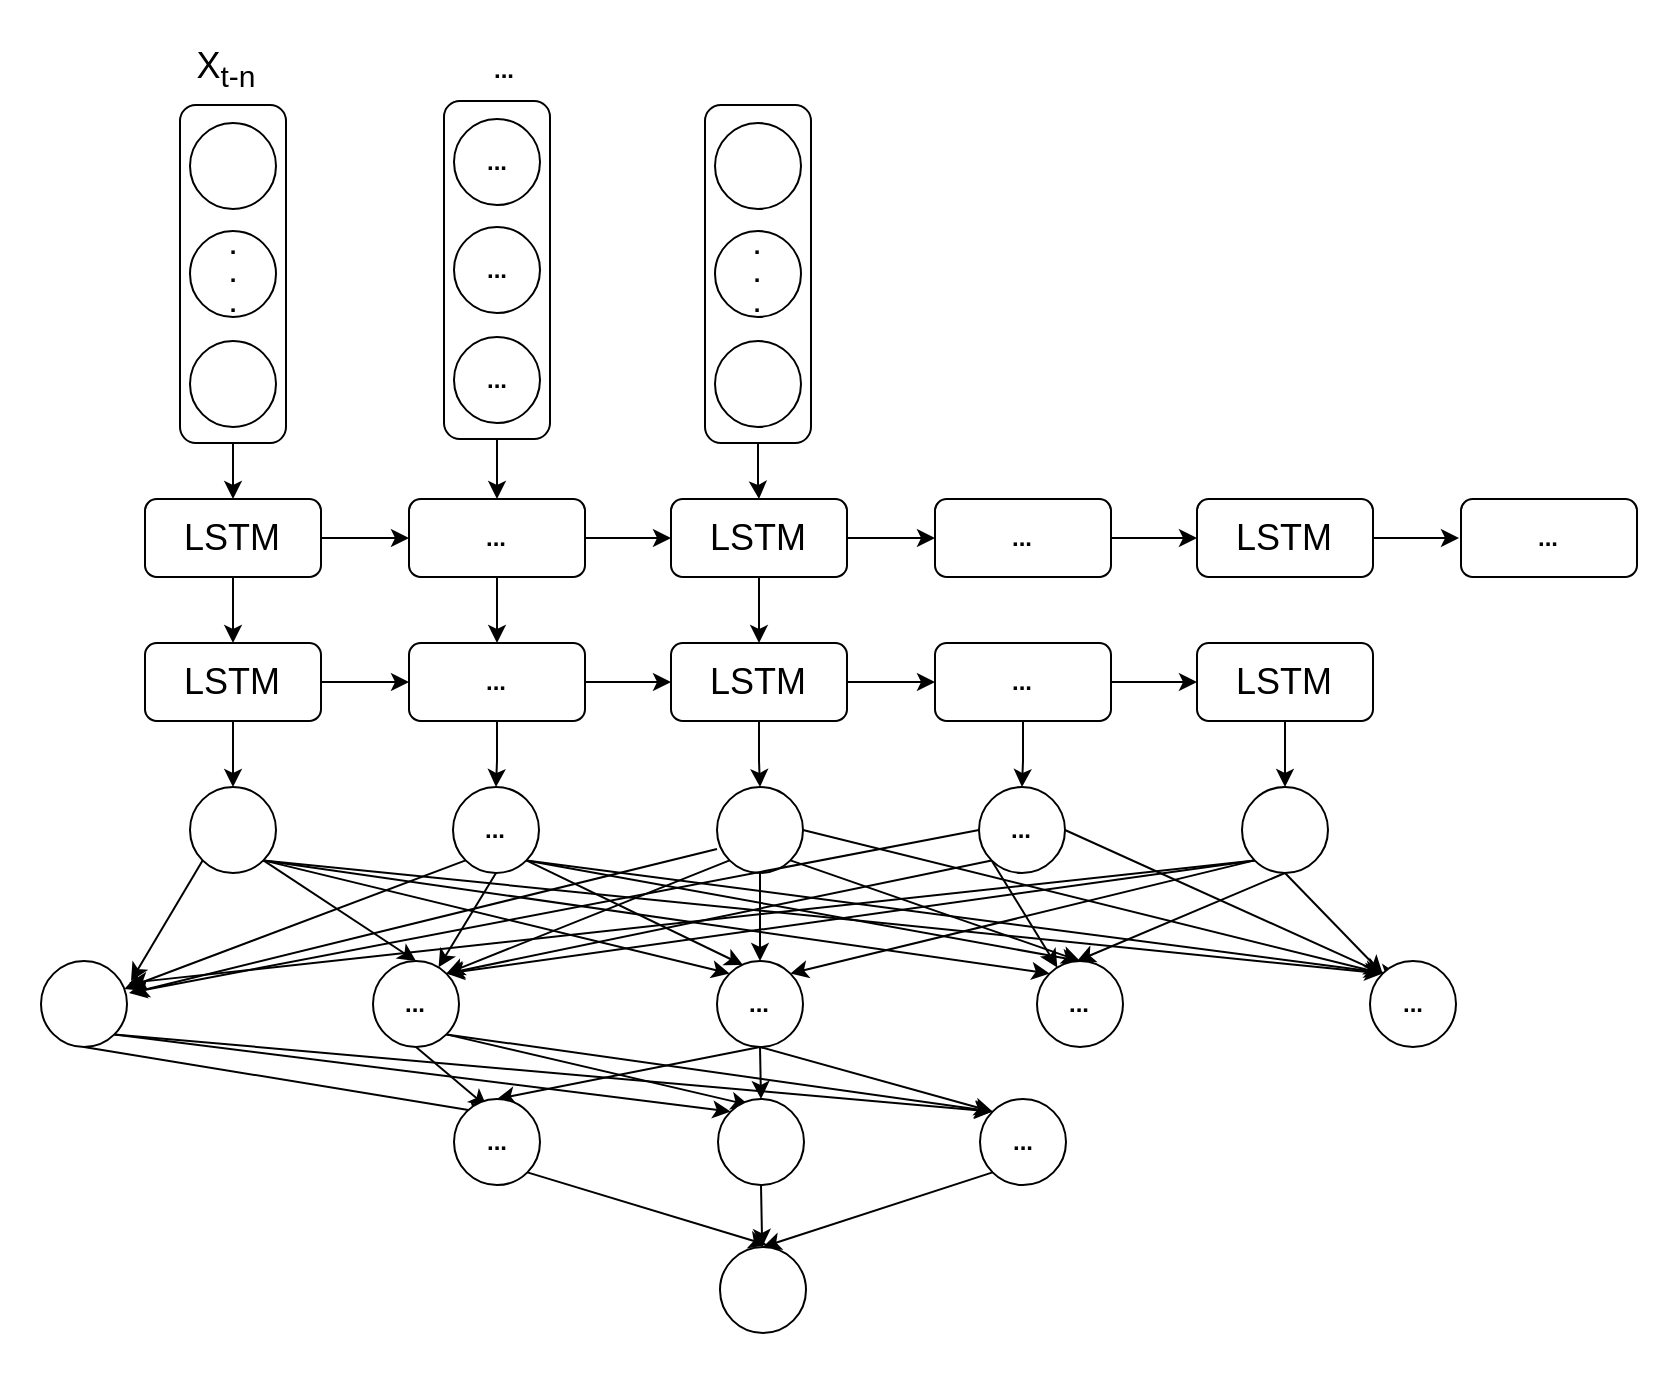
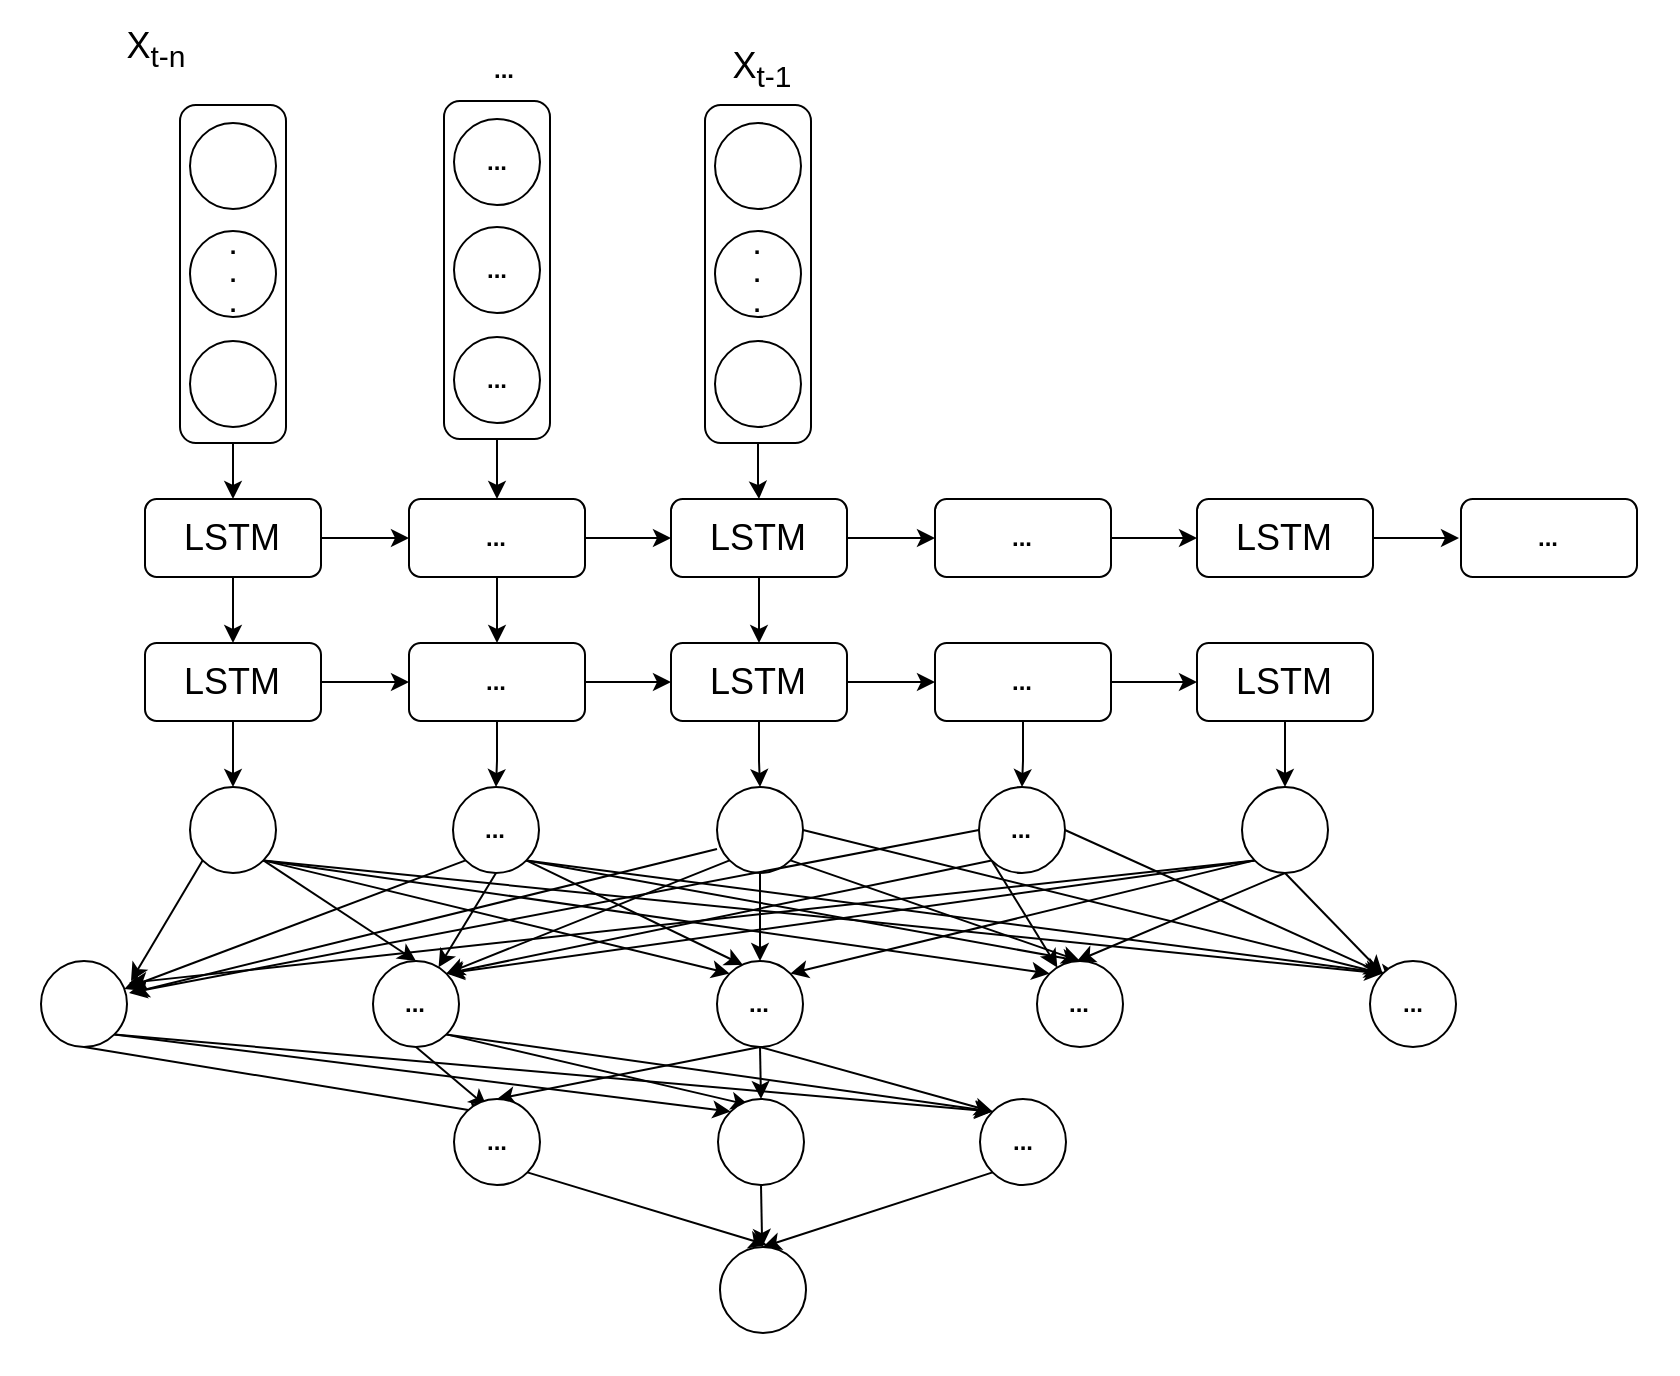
node "Xt-n": moved (226, 71) -> (156, 51)
node "Xt-1": added
